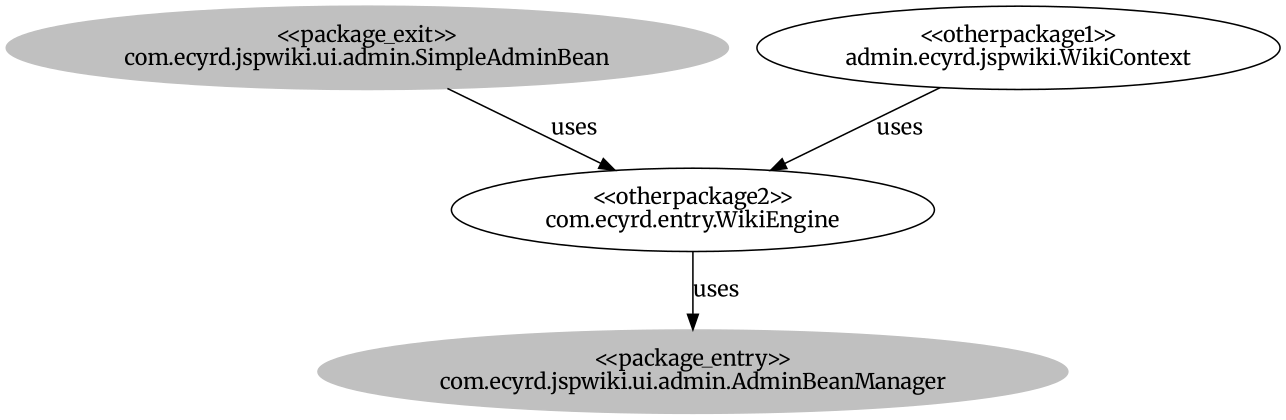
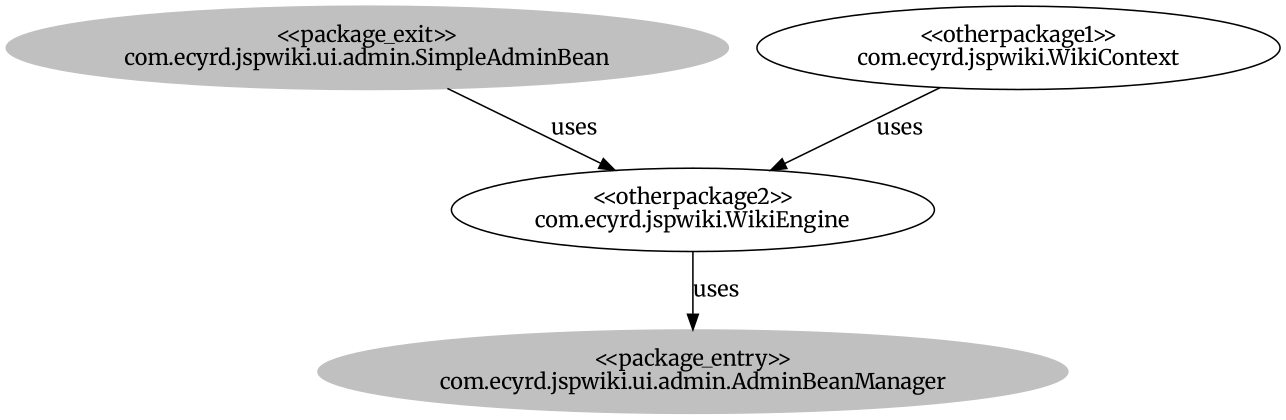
node "<<otherpackage1>> admin.ecyrd.jspwiki.WikiContext": label "<<otherpackage1>> admin.ecyrd.jspwiki.WikiContext" -> "<<otherpackage1>> com.ecyrd.jspwiki.WikiContext"
node "<<otherpackage2>> com.ecyrd.entry.WikiEngine": label "<<otherpackage2>> com.ecyrd.entry.WikiEngine" -> "<<otherpackage2>> com.ecyrd.jspwiki.WikiEngine"
